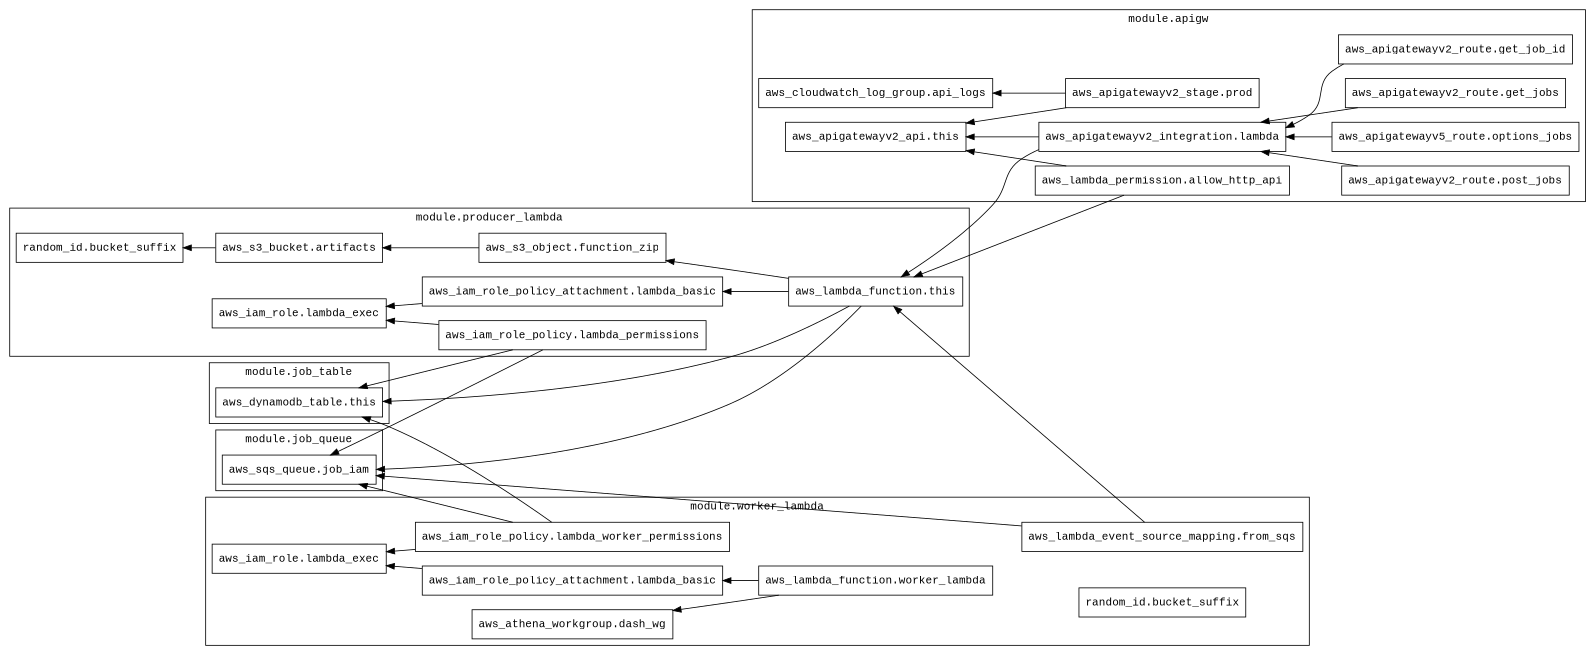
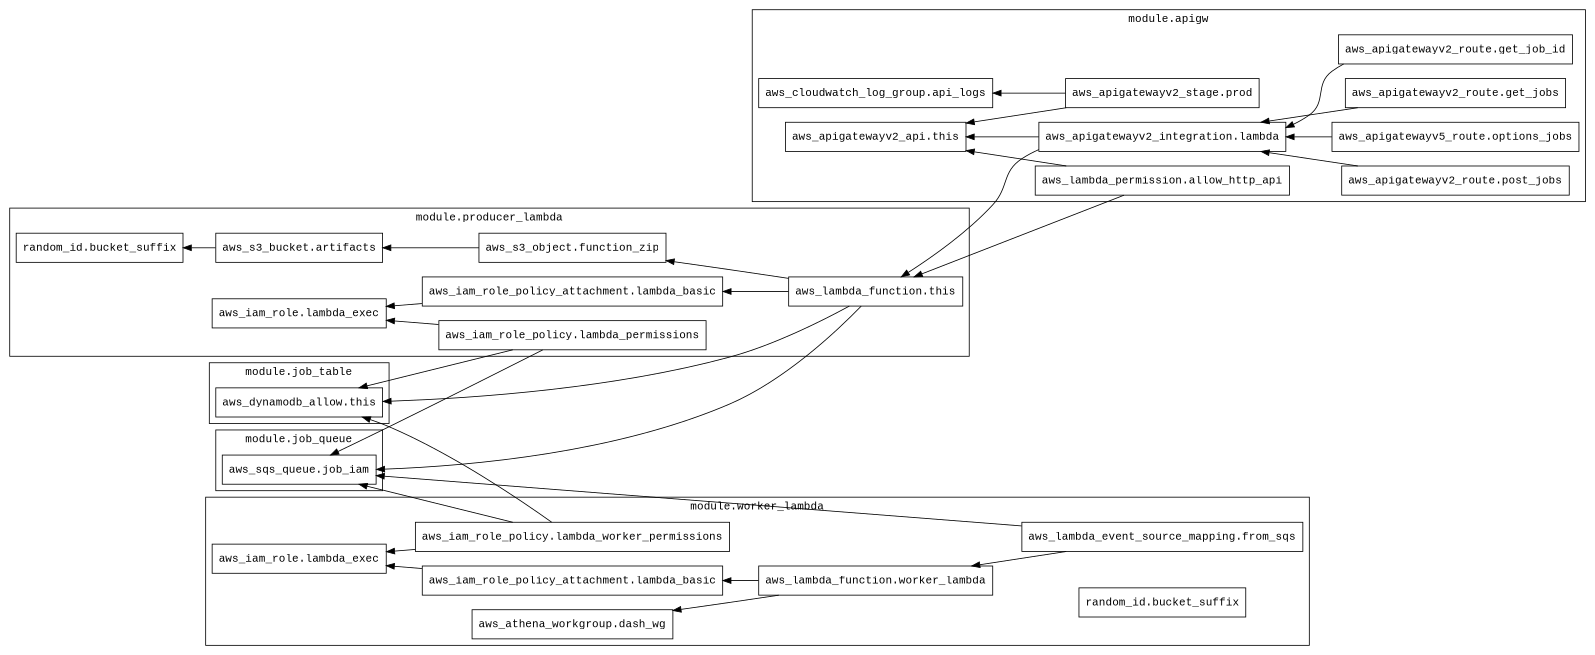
node "aws_dynamodb_table.this": label "aws_dynamodb_table.this" -> "aws_dynamodb_allow.this"
edge "aws_lambda_event_source_mapping.from_sqs" -> "aws_lambda_function.this": now "aws_lambda_event_source_mapping.from_sqs" -> "aws_lambda_function.worker_lambda"
